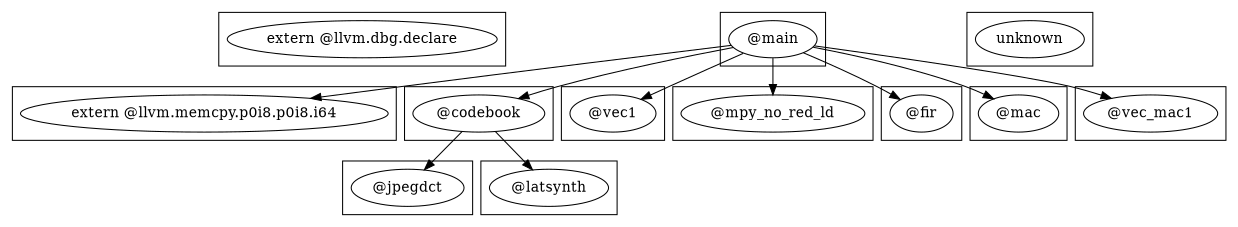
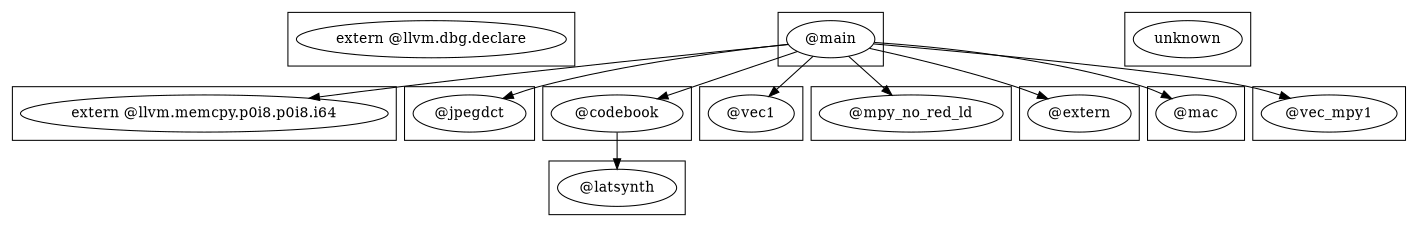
node "@fir": label "@fir" -> "@extern"
node "@vec_mac1": label "@vec_mac1" -> "@vec_mpy1"
edge "@codebook" -> "@jpegdct": now "@main" -> "@jpegdct"
